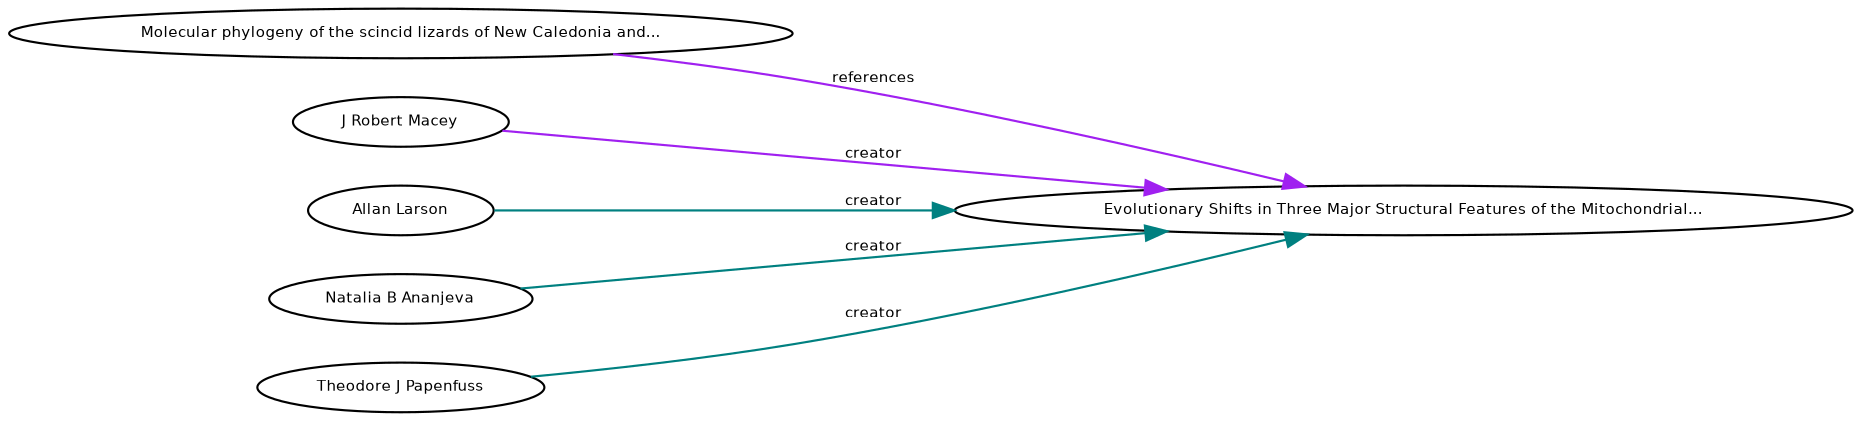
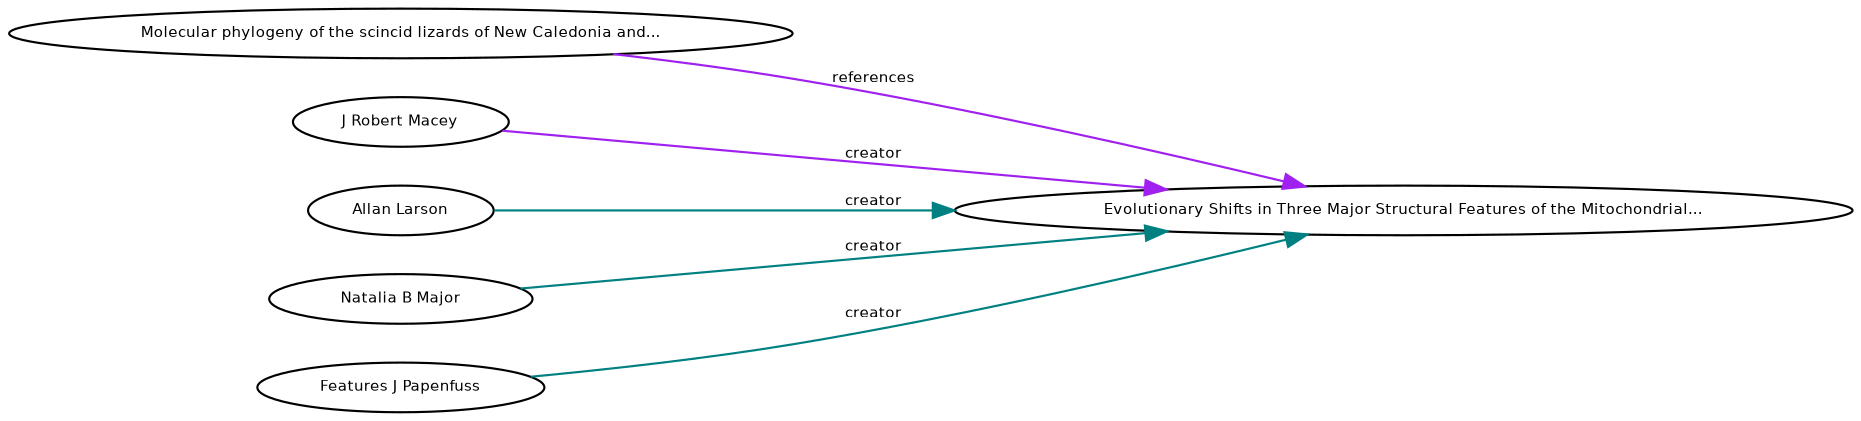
node "Natalia B Ananjeva": label "Natalia B Ananjeva" -> "Natalia B Major"
node "Theodore J Papenfuss": label "Theodore J Papenfuss" -> "Features J Papenfuss"
